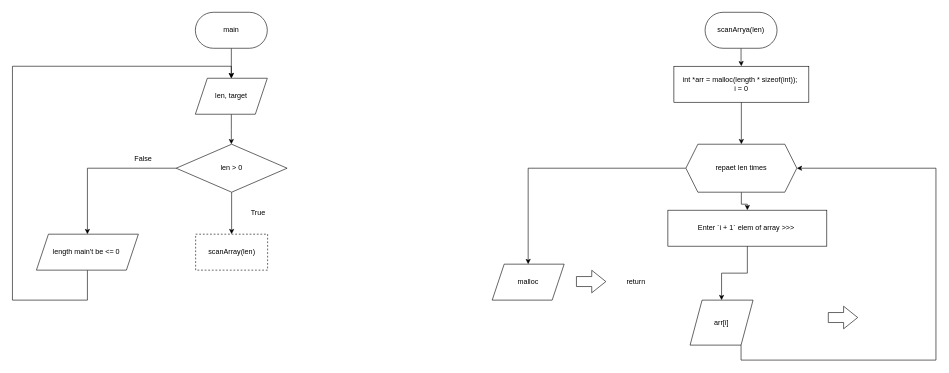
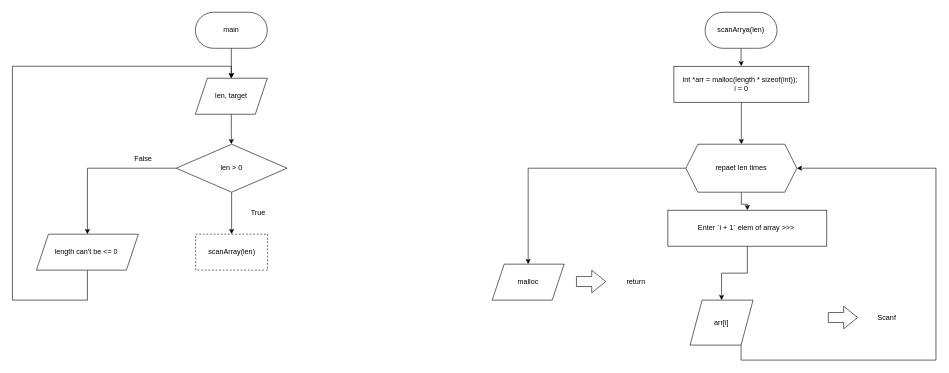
node "length main't be <= 0": label "length main't be <= 0" -> "length can't be <= 0"
node "Scanf": added
